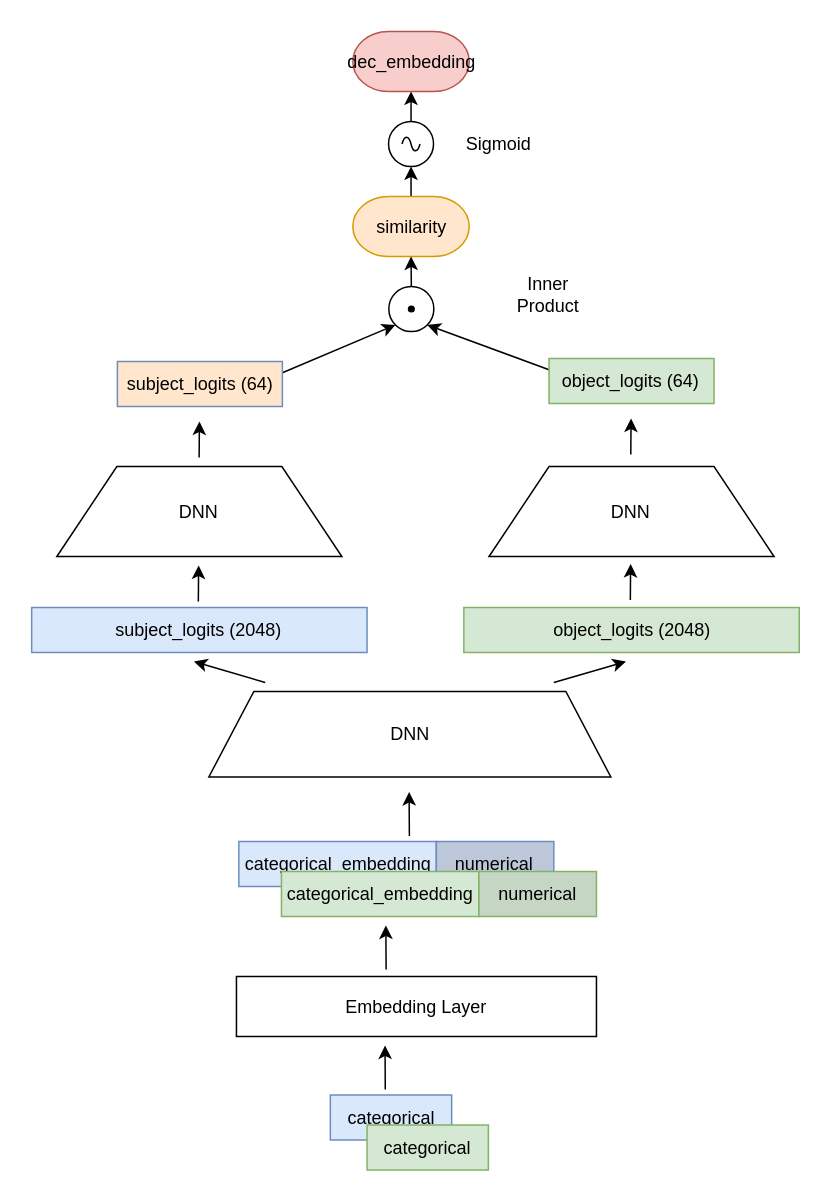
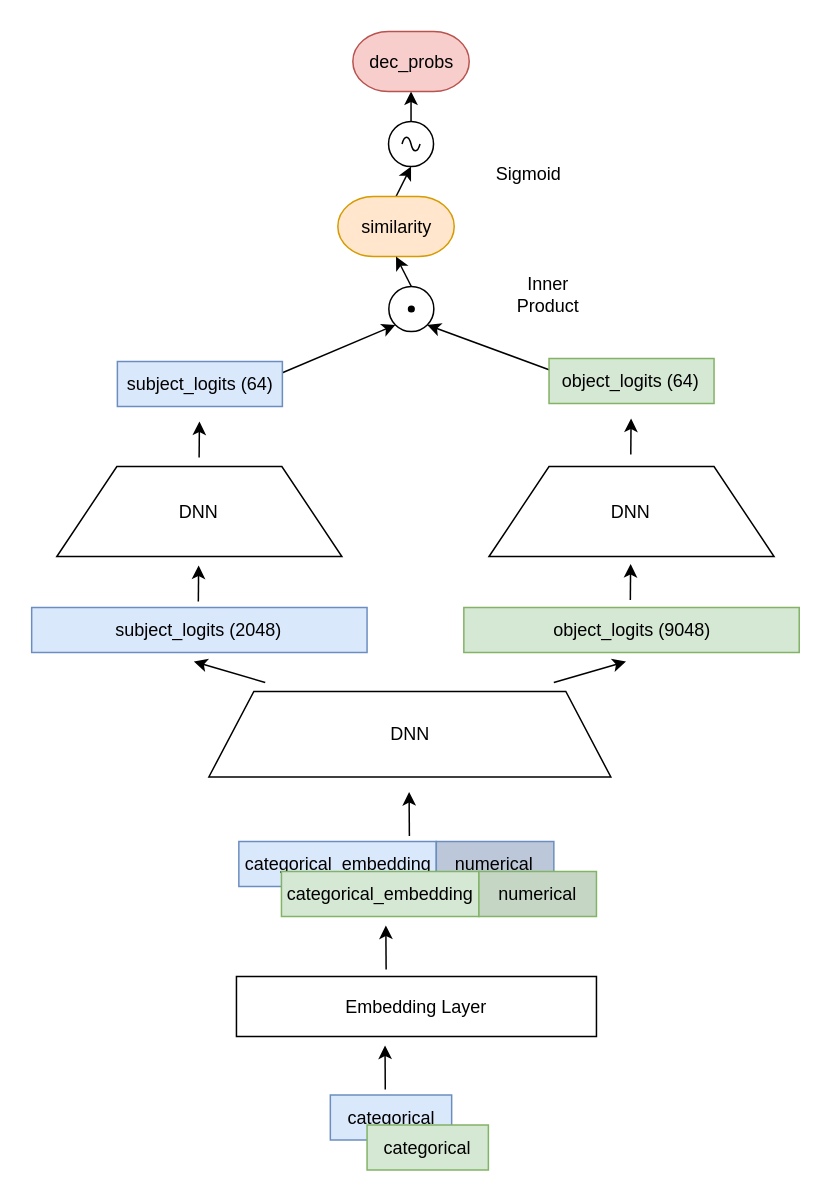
node "dec_embedding": label "dec_embedding" -> "dec_probs"
node "Sigmoid": moved (498, 144) -> (528, 174)
node "similarity": moved (411, 227) -> (396, 227)
node "subject_logits (64)": fillcolor #ffe6cc -> #dae8fc
node "object_logits (2048)": label "object_logits (2048)" -> "object_logits (9048)"
